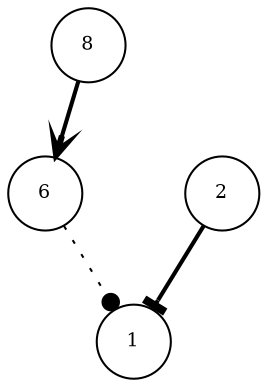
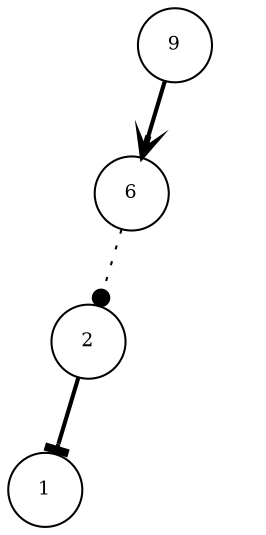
node "8": label "8" -> "9"
edge "6" -> "1": now "6" -> "2"
